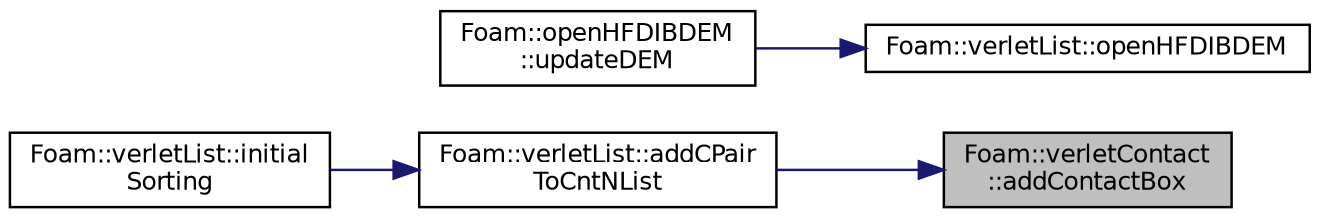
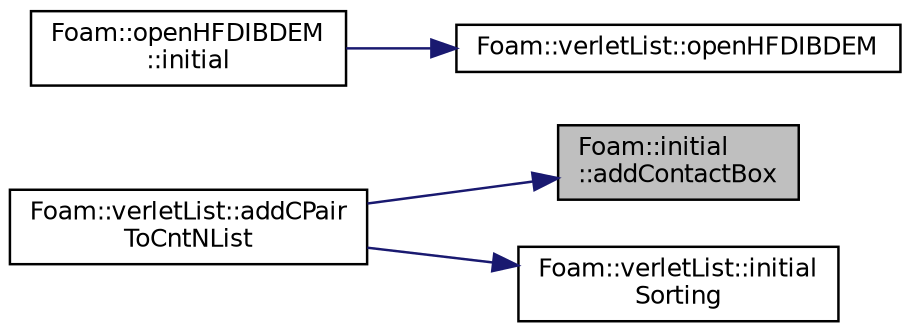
node "Foam::openHFDIBDEM ::updateDEM": label "Foam::openHFDIBDEM ::updateDEM" -> "Foam::openHFDIBDEM ::initial"
edge "Foam::verletList::initial Sorting" -> "Foam::verletList::addCPair ToCntNList": reversed
node "Foam::verletContact ::addContactBox": label "Foam::verletContact ::addContactBox" -> "Foam::initial ::addContactBox"
